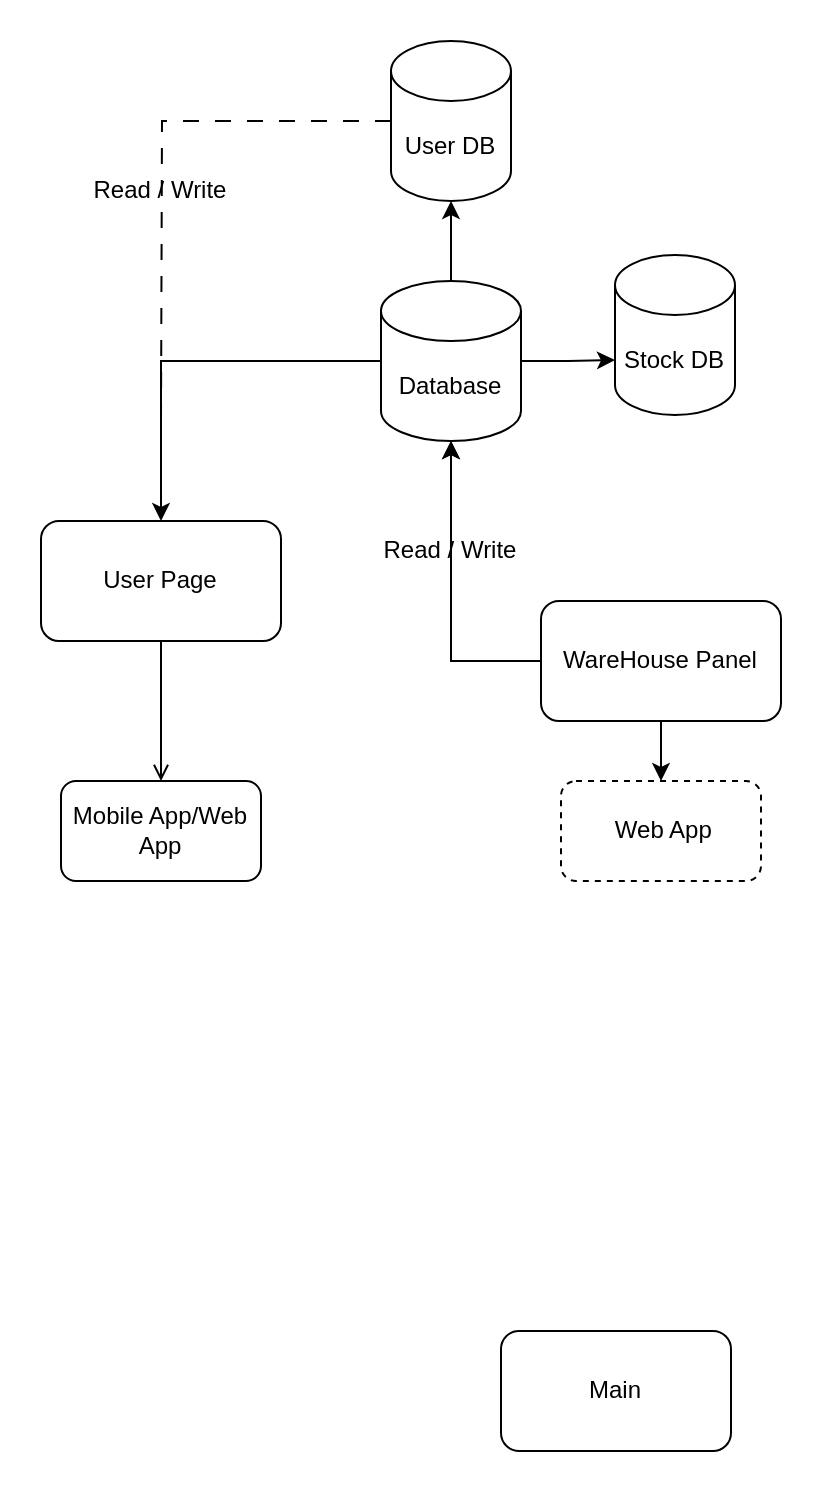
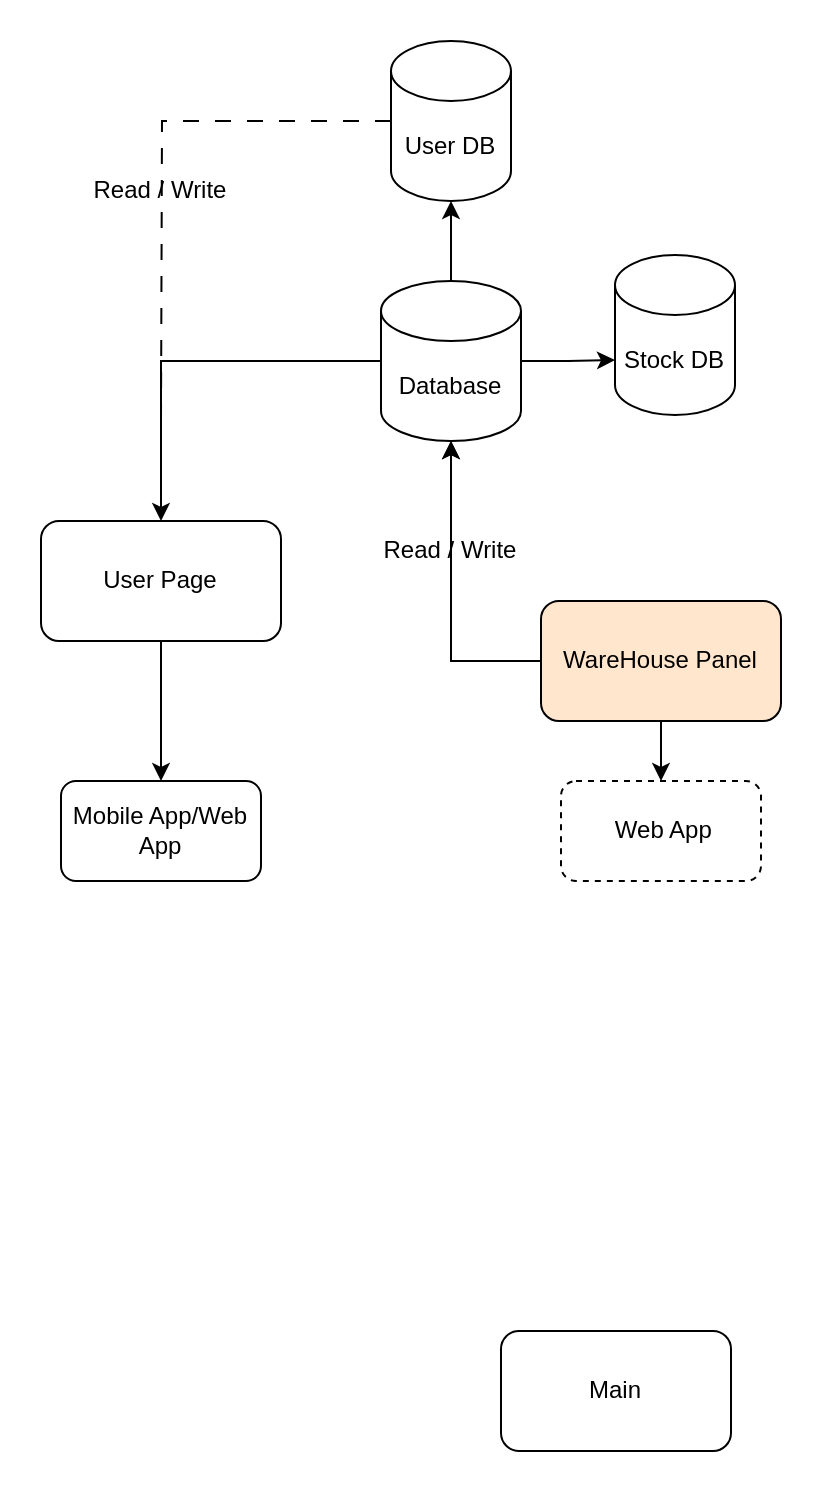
node "WareHouse Panel": fillcolor #ffffff -> #ffe6cc
edge "User Page" -> "Mobile App/Web App": arrowhead open -> classic
